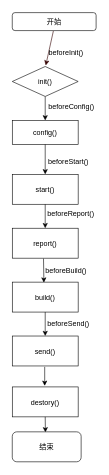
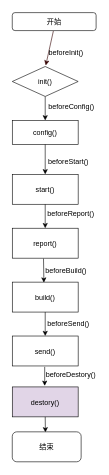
node "beforeDestory()": added
node "destory()": fillcolor #ffffff -> #e1d5e7
